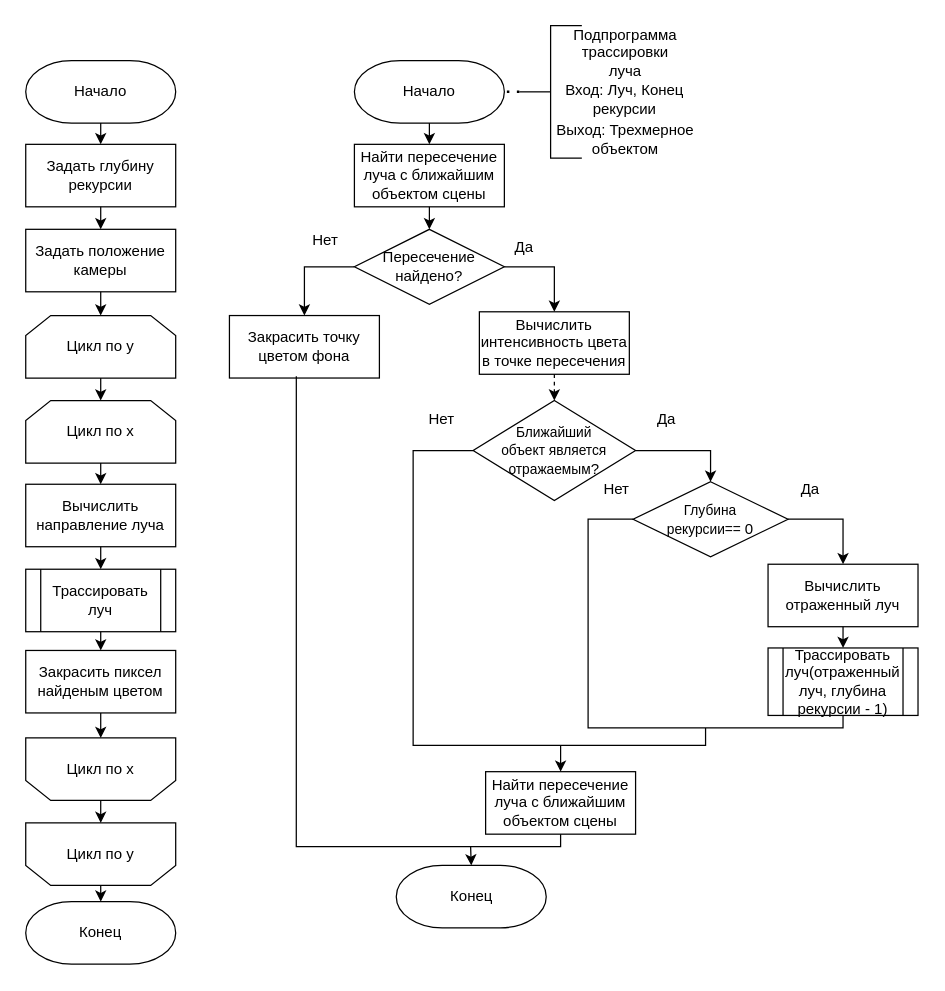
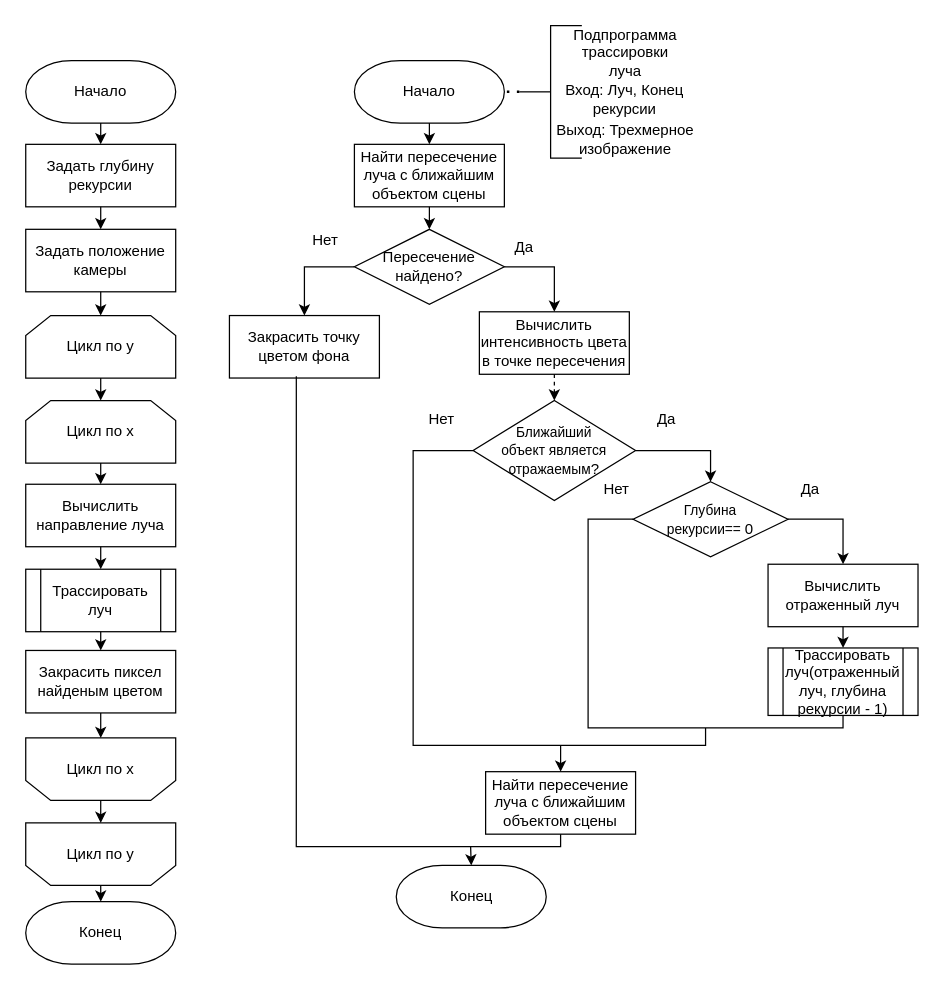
node "Выход: Трехмерное объектом": label "Выход: Трехмерное объектом" -> "Выход: Трехмерное изображение"
